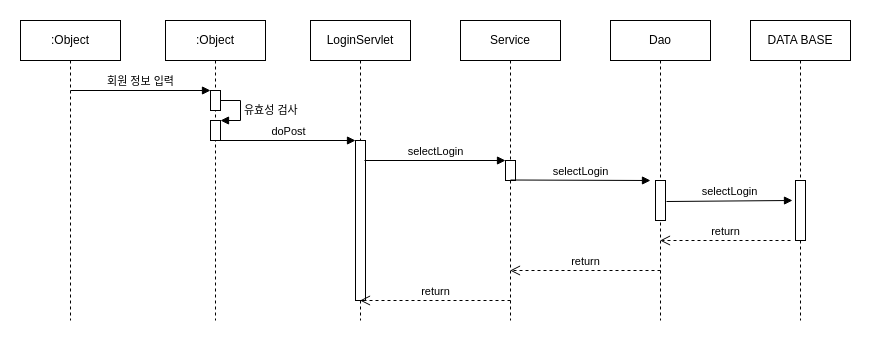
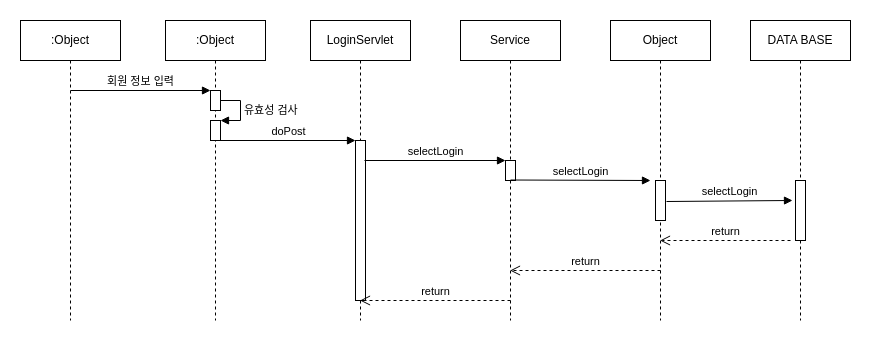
node "Dao": label "Dao" -> "Object"
